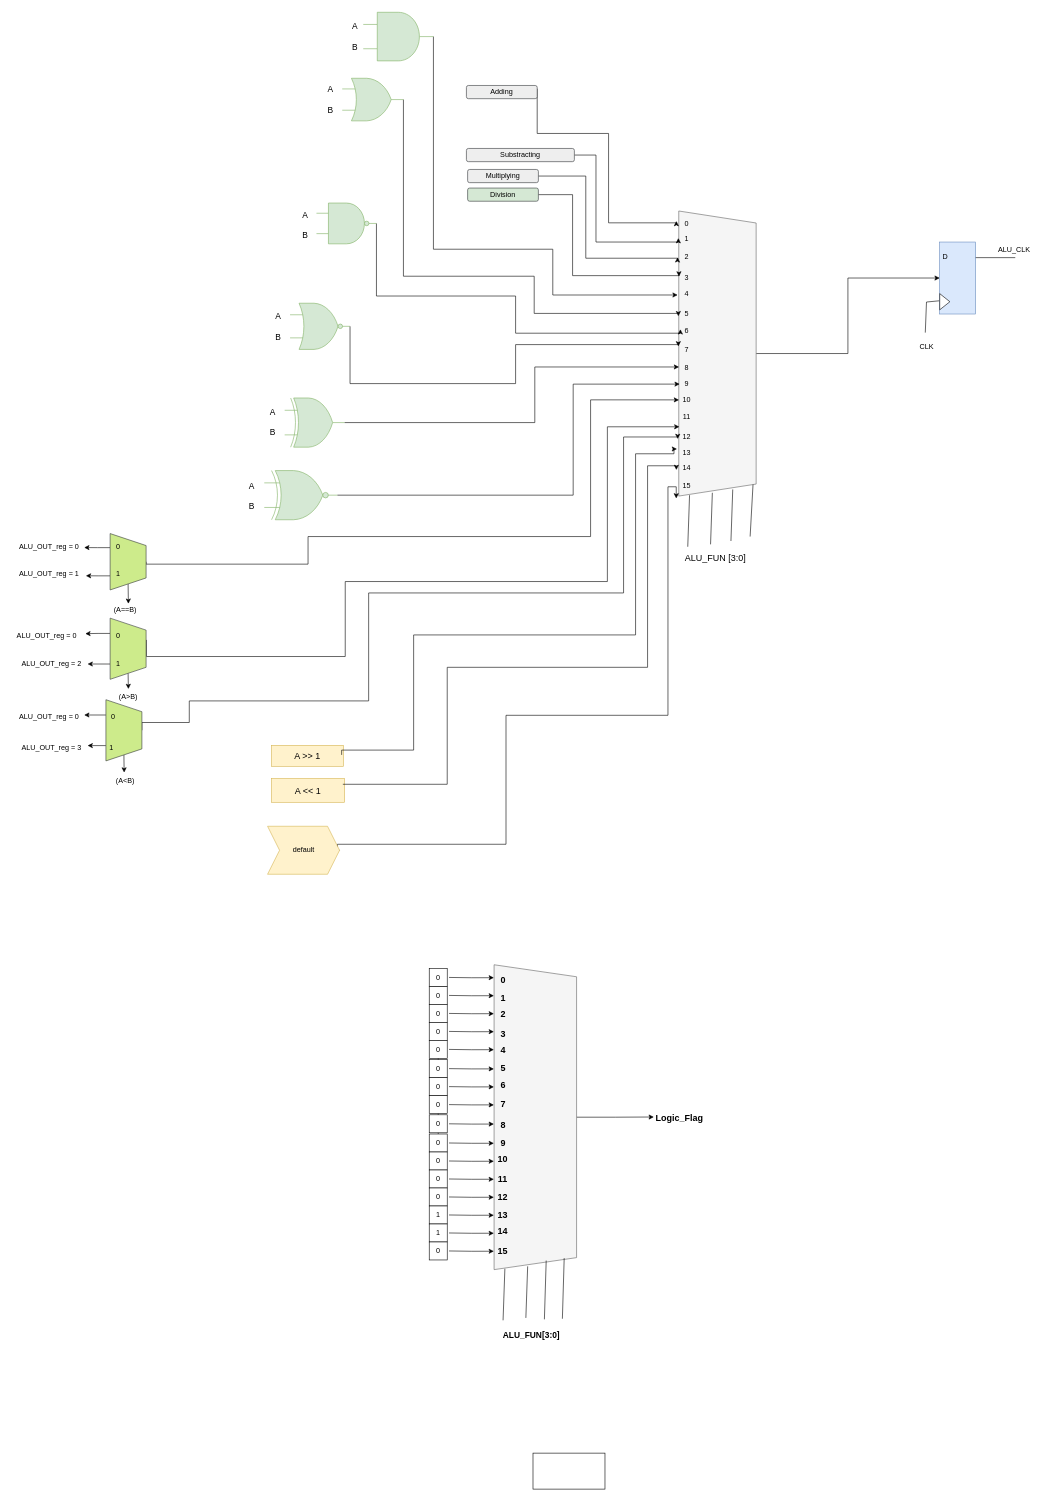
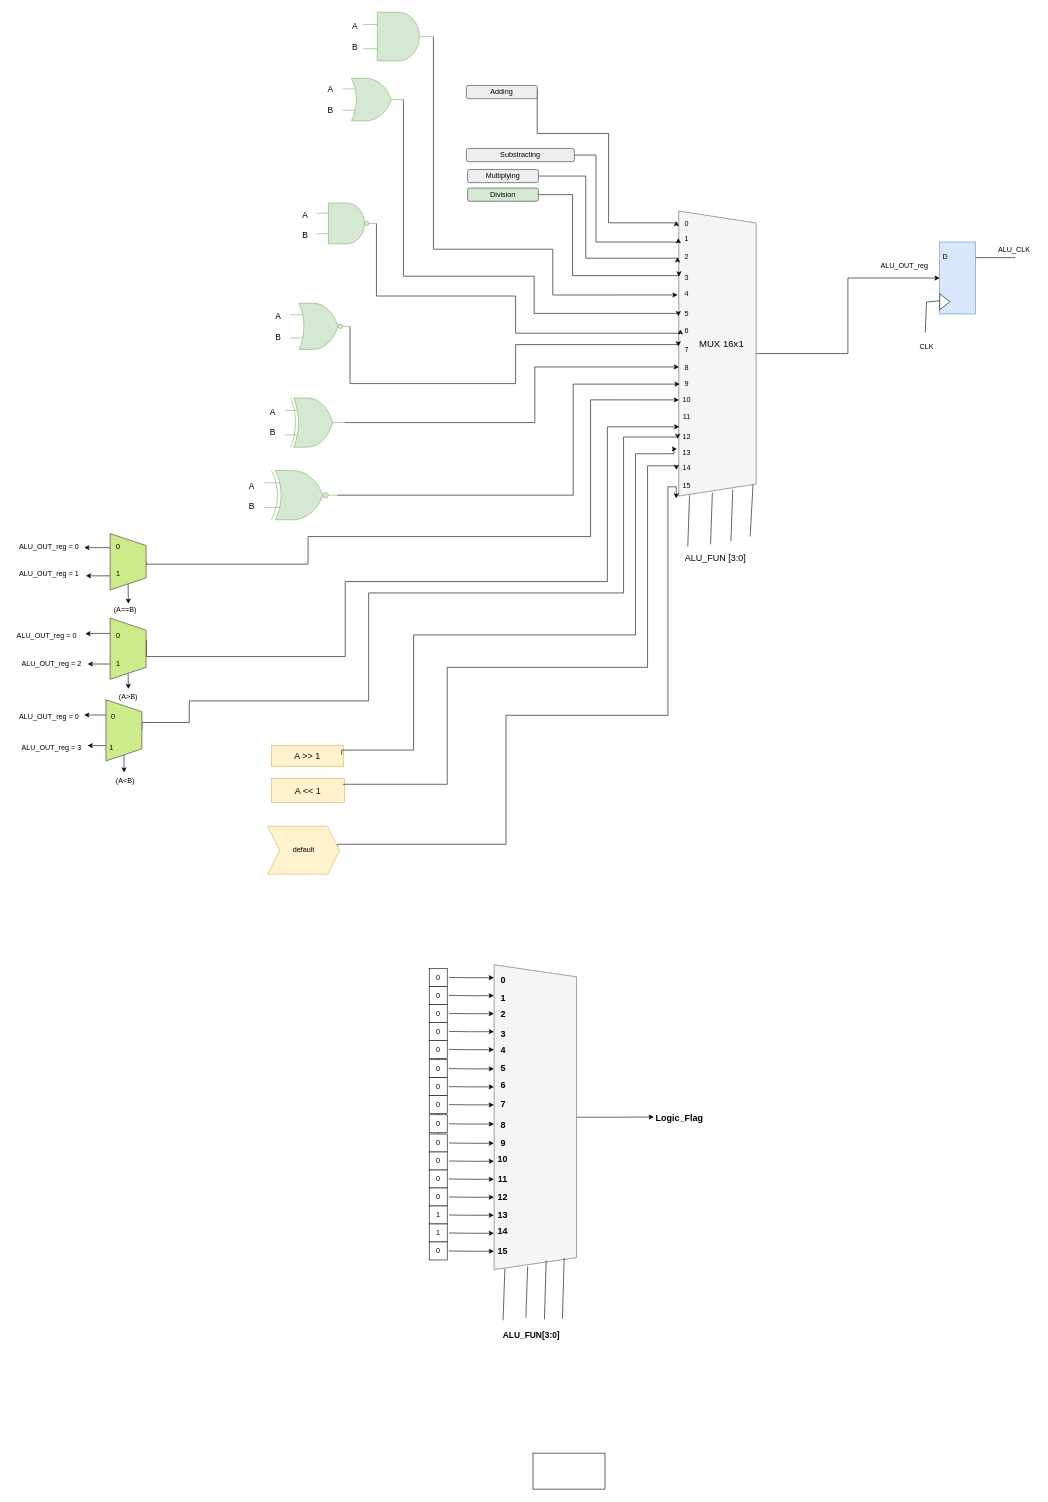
node "ALU_OUT_reg": added
node "MUX 16x1": added
